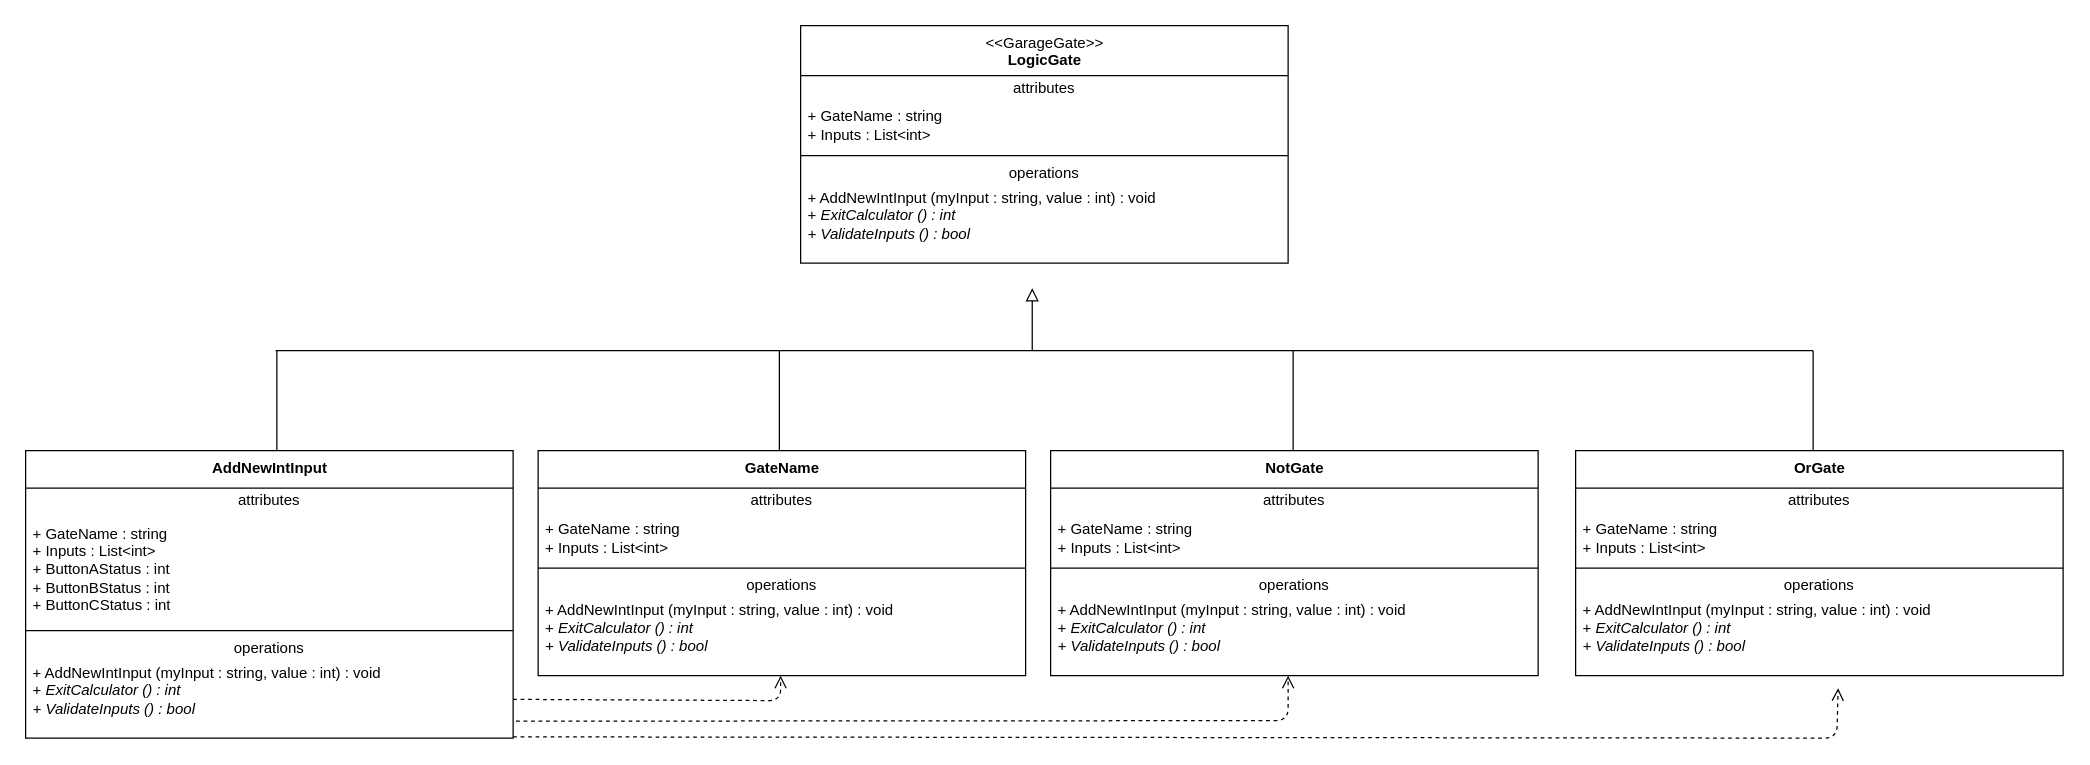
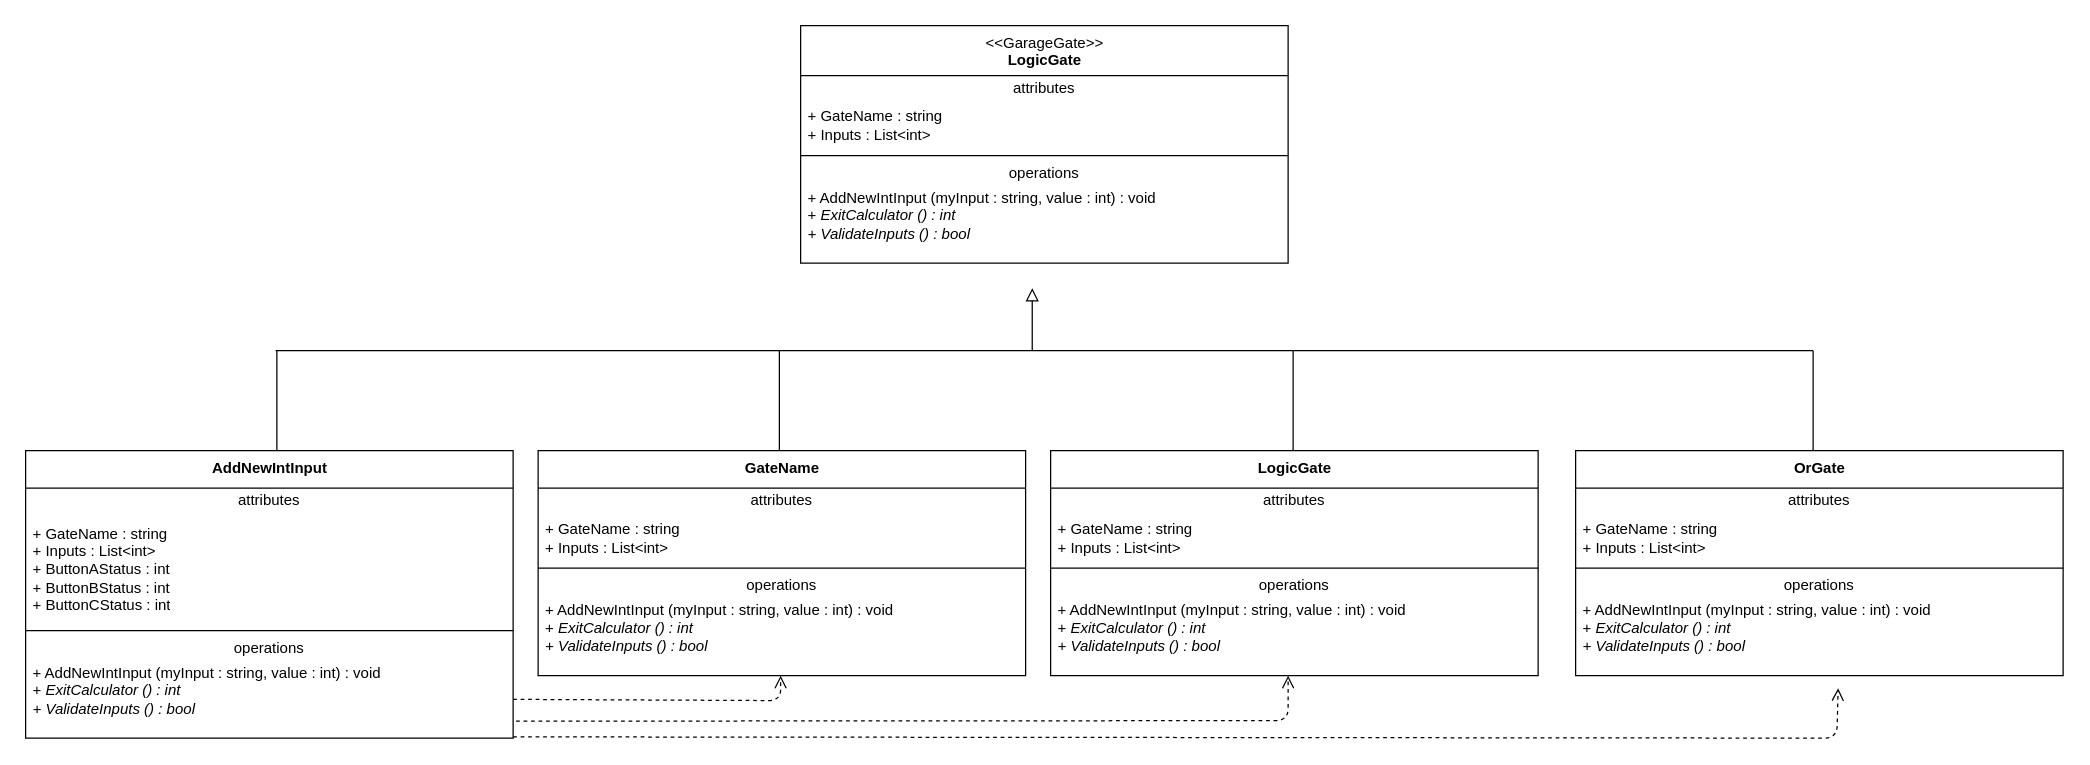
node "NotGate": label "NotGate" -> "LogicGate"
